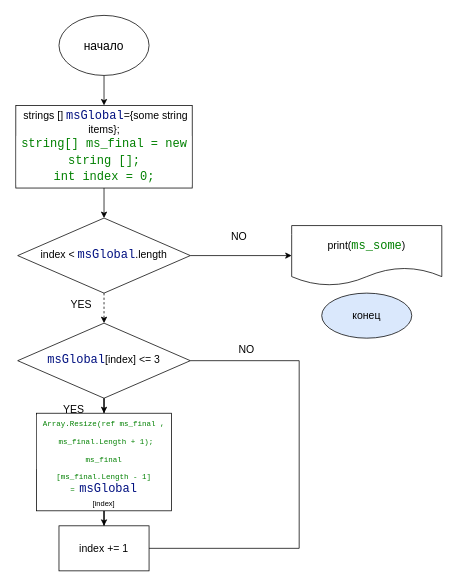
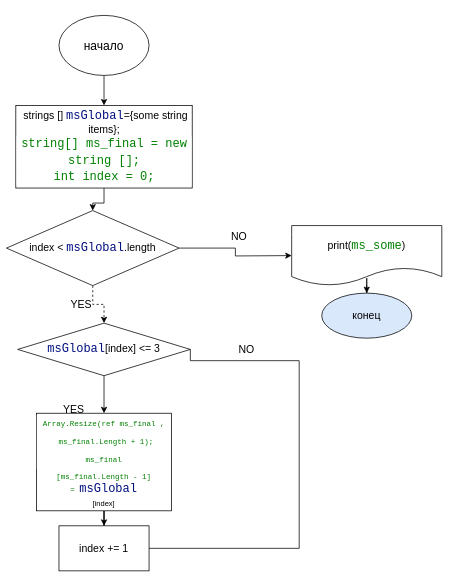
node "index < msGlobal.length": moved (104, 255) -> (93, 248)
edge "print(ms_some)" -> "конец": added
node "msGlobal[index] <= 3": size 173x75 -> 173x53
